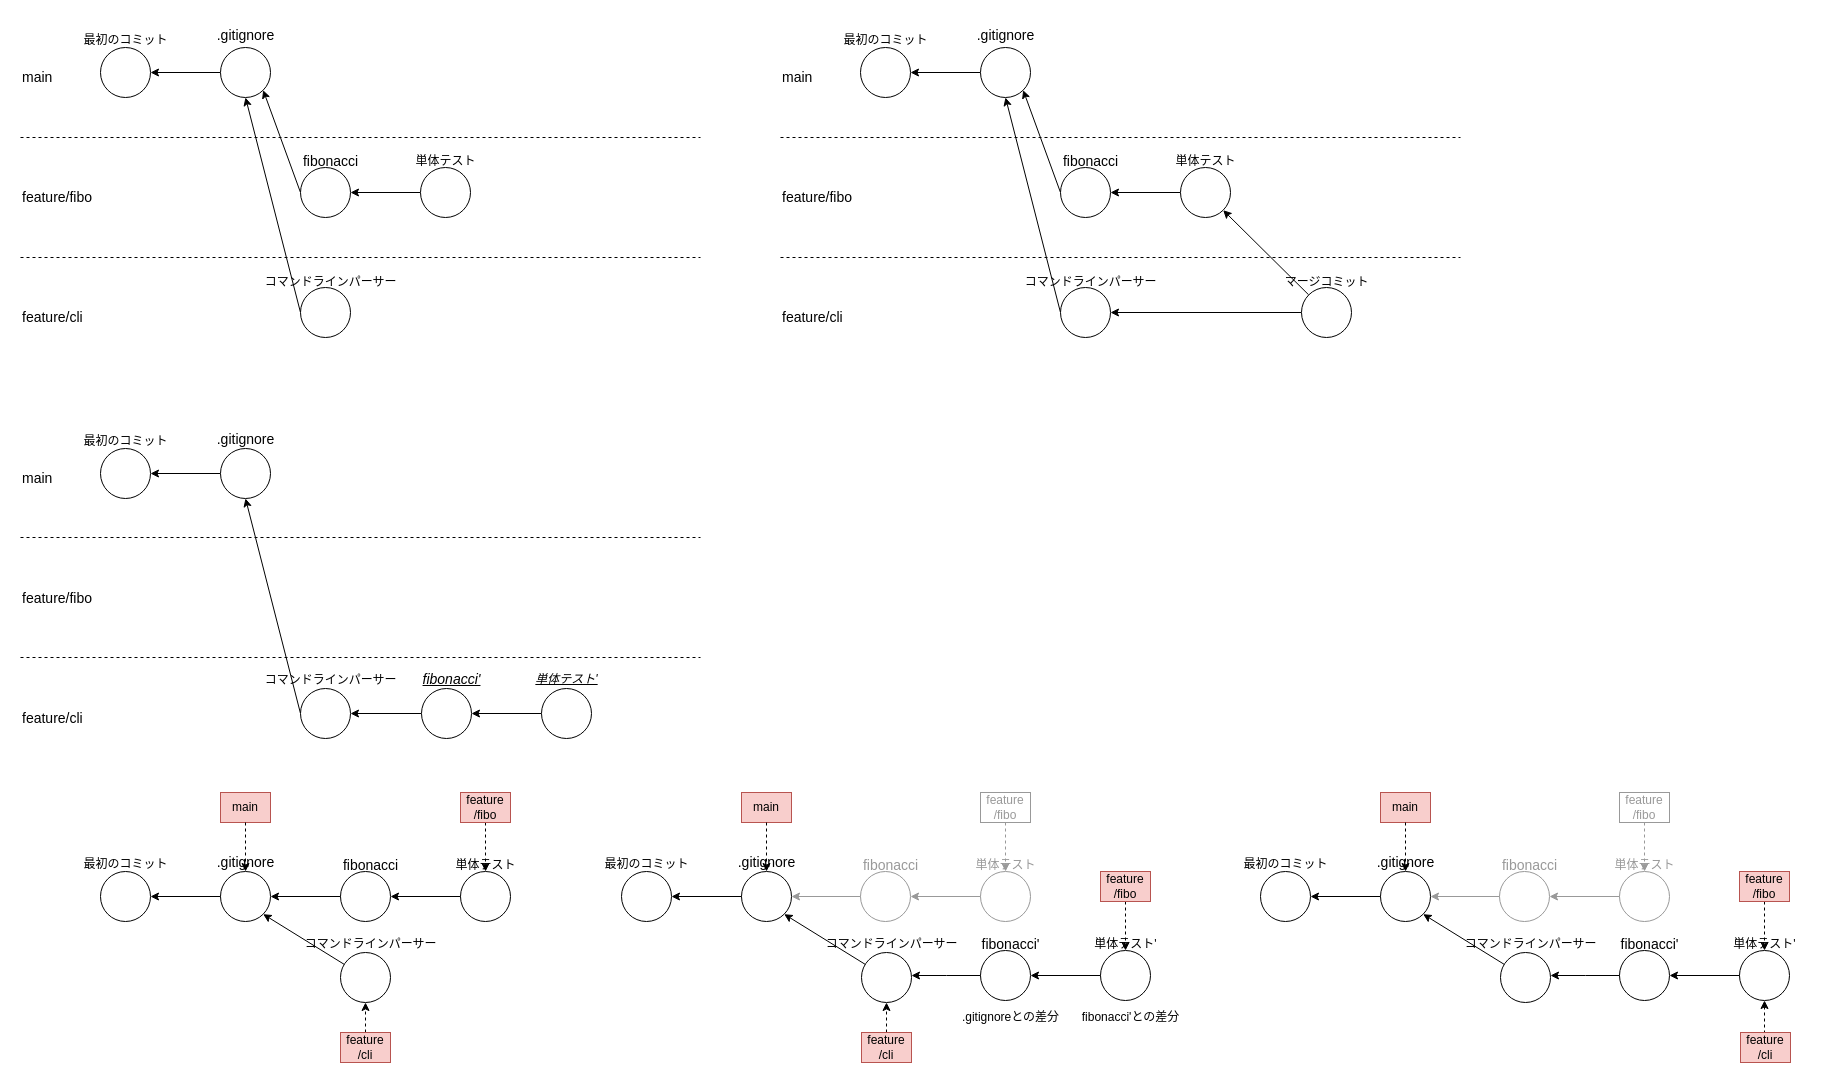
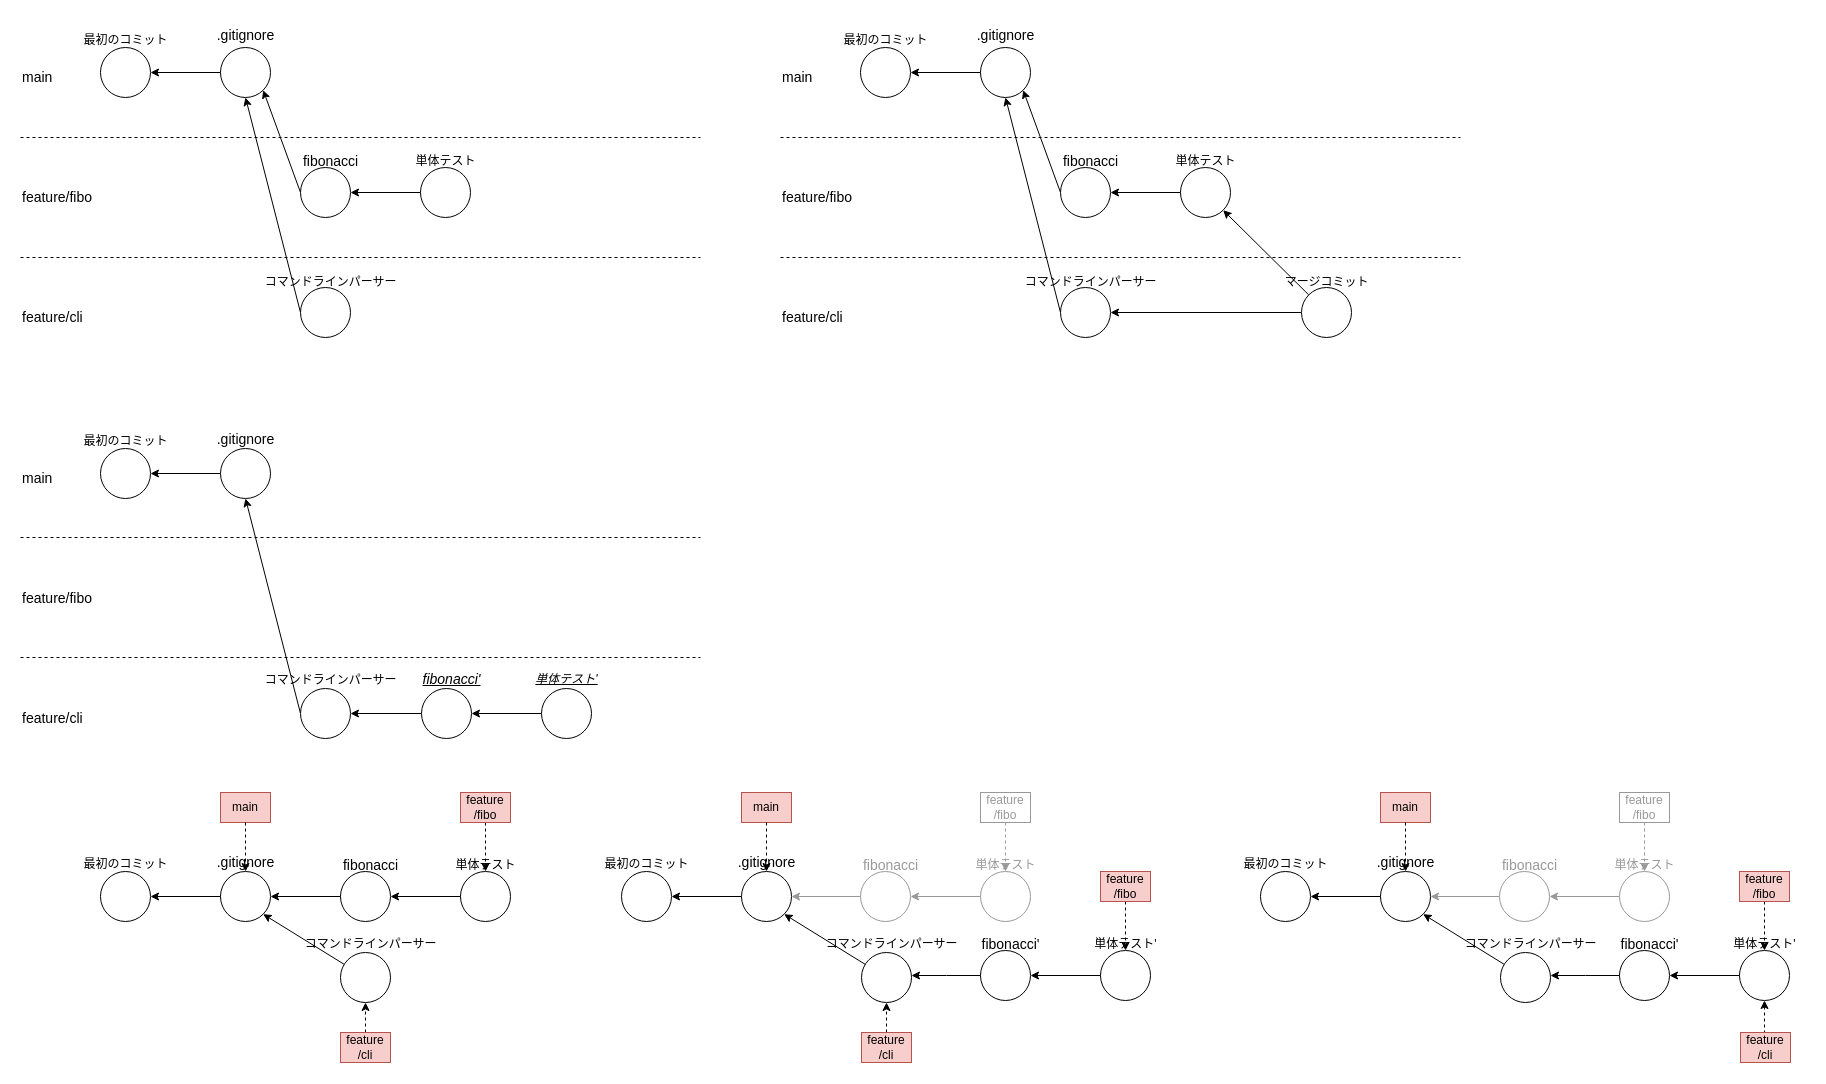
node ".gitignoreとの差分": removed
node "fibonacci'との差分": removed
